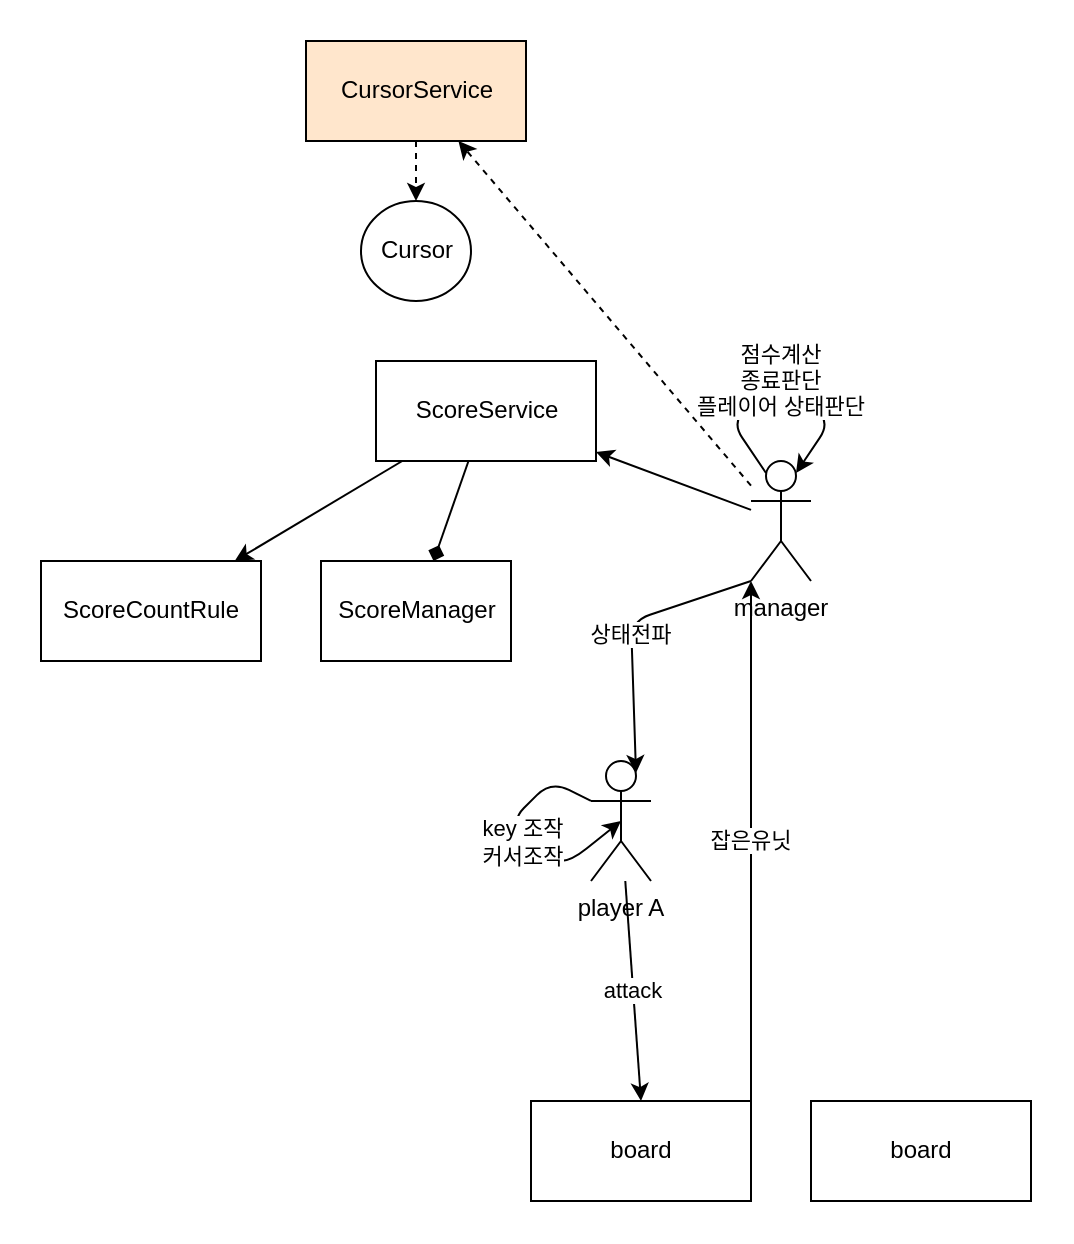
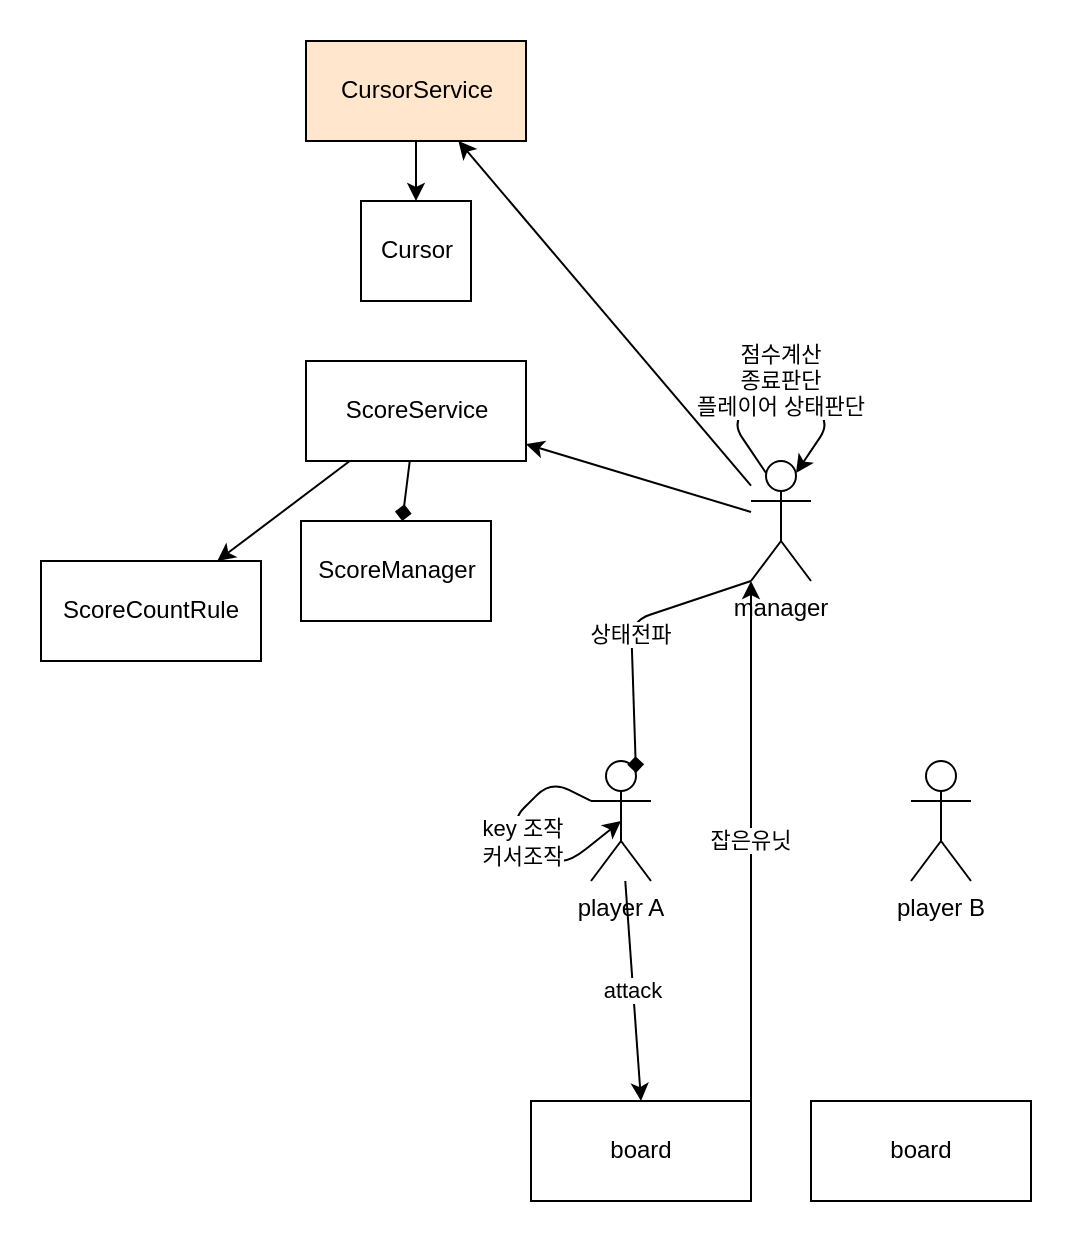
edge "CursorService" -> "Cursor": style dashed -> solid
node "Cursor": shape ellipse -> rectangle
edge "manager" -> "CursorService": style dashed -> solid
node "ScoreService": moved (486, 411) -> (416, 411)
node "ScoreManager": moved (416, 611) -> (396, 571)
edge "manager" -> "player A": arrowhead classic -> diamond
node "player B": added
